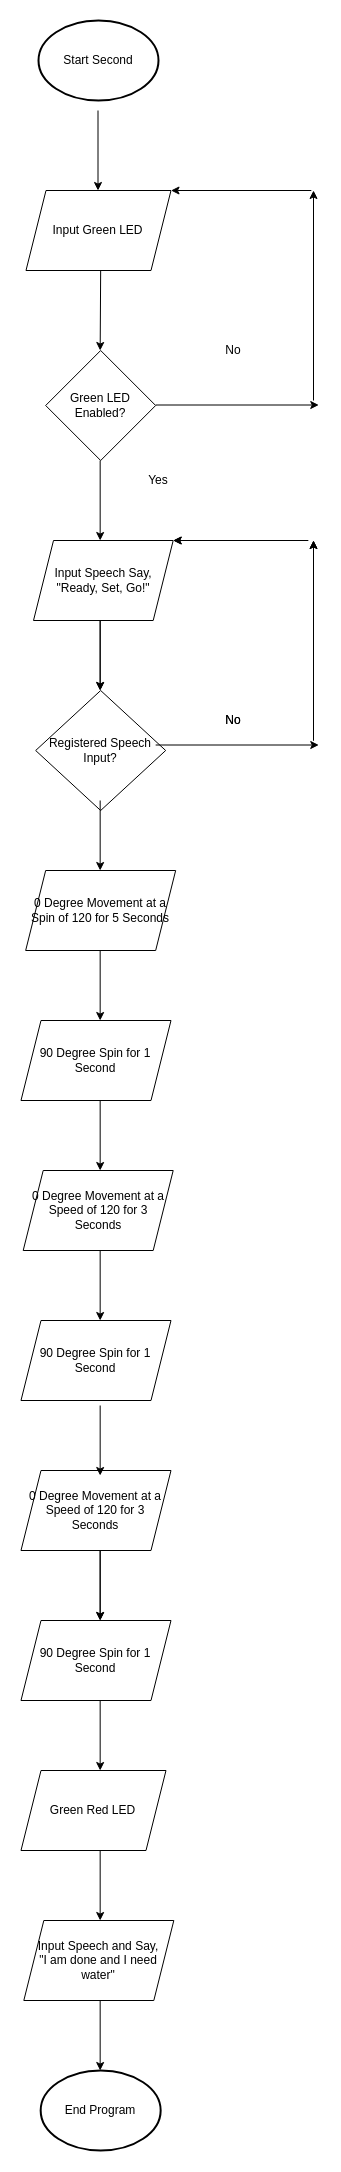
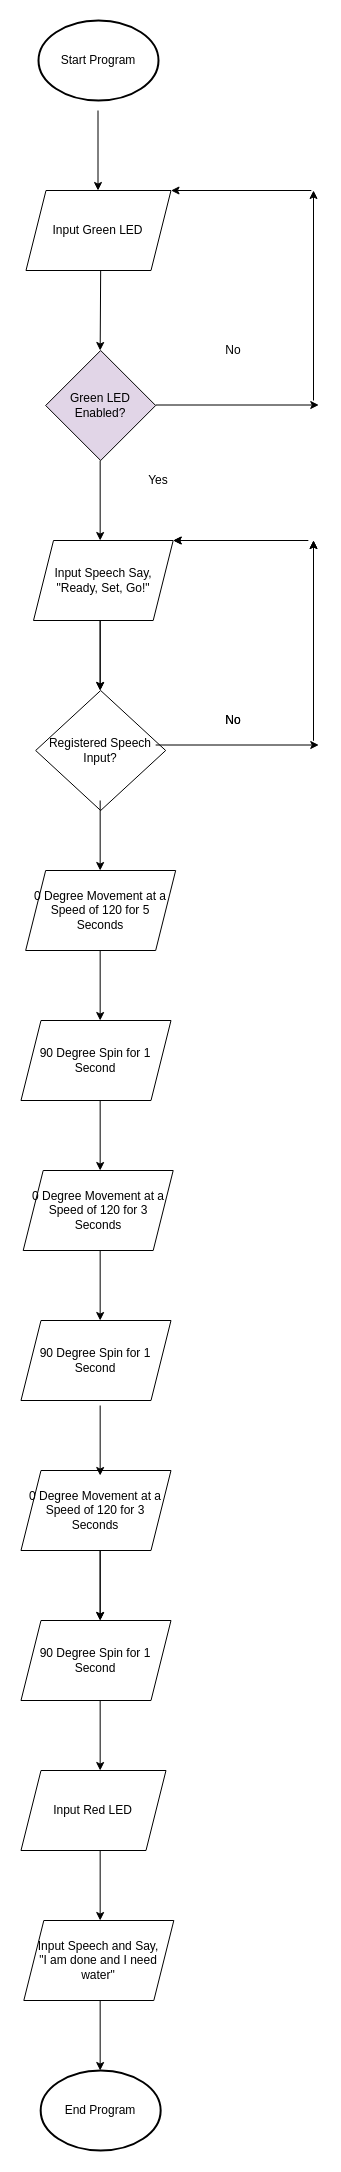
node "Start Second": label "Start Second" -> "Start Program"
node "Green LED Enabled?": fillcolor #ffffff -> #e1d5e7
node "0 Degree Movement at a Spin of 120 for 5 Seconds": label "0 Degree Movement at a Spin of 120 for 5 Seconds" -> "0 Degree Movement at a Speed of 120 for 5 Seconds"
node "Green Red LED": label "Green Red LED" -> "Input Red LED"
